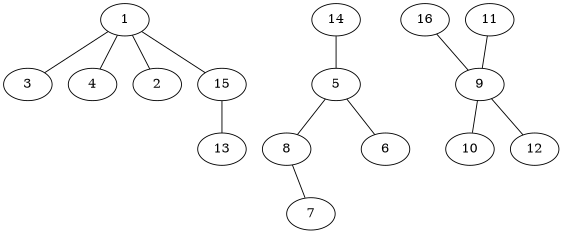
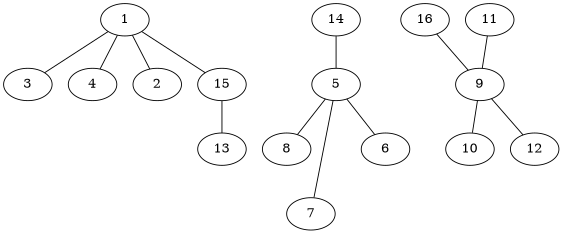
edge "8" -- "7": now "5" -- "7"
